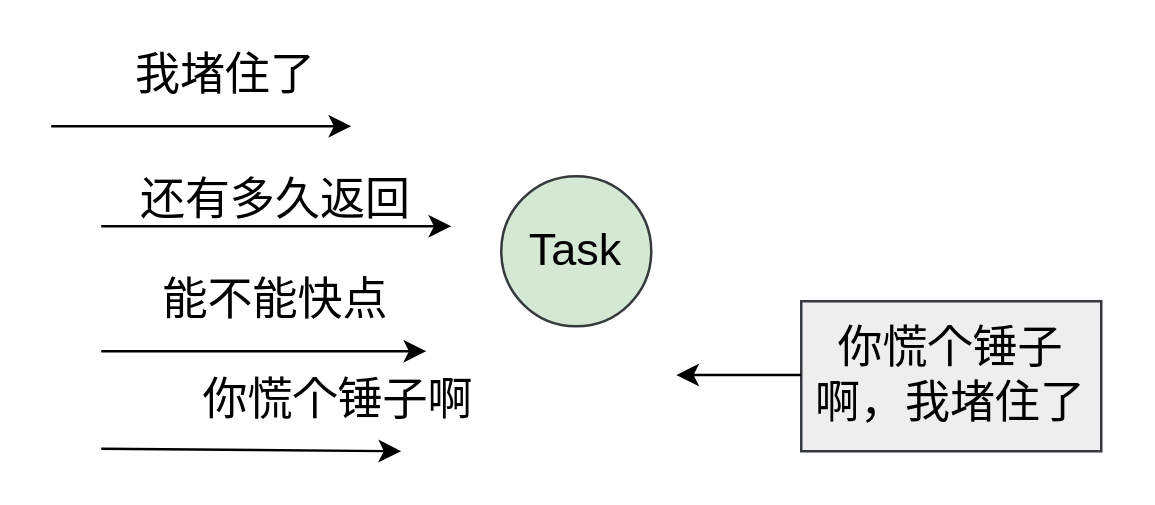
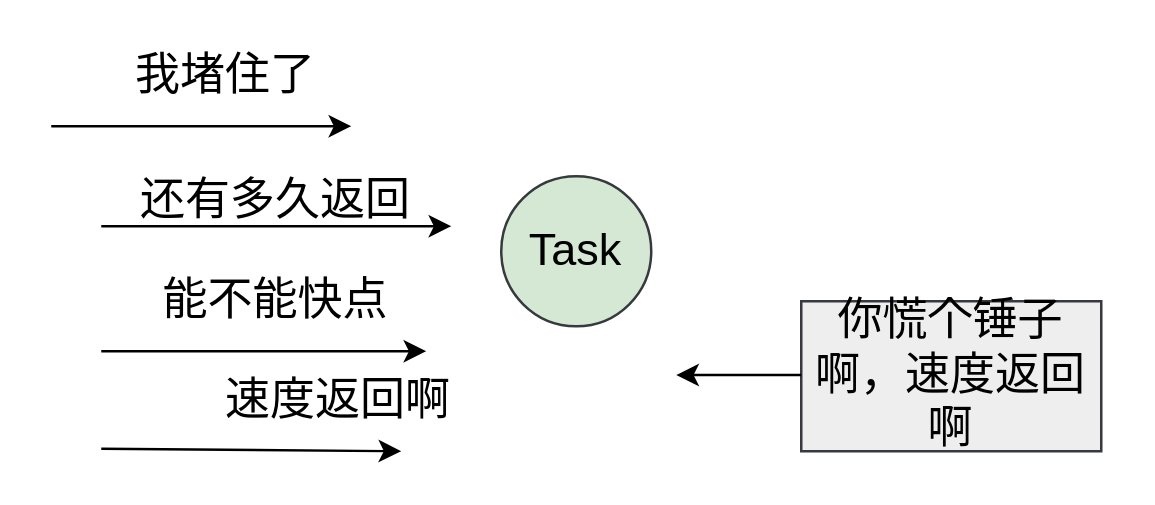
node "你慌个锤子啊，我堵住了": label "你慌个锤子啊，我堵住了" -> "你慌个锤子啊，速度返回啊"
node "你慌个锤子啊": label "你慌个锤子啊" -> "速度返回啊"
